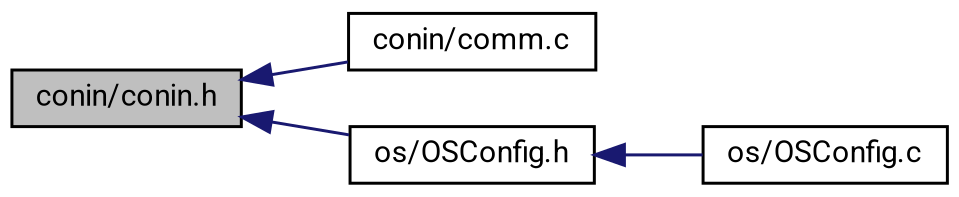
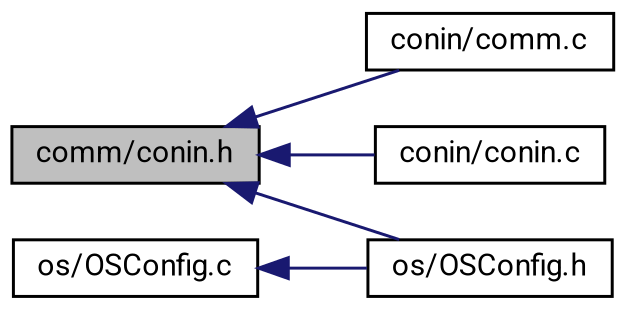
node "conin/conin.h": label "conin/conin.h" -> "comm/conin.h"
node "conin/conin.c": added
edge "os/OSConfig.c" -> "os/OSConfig.h": reversed
